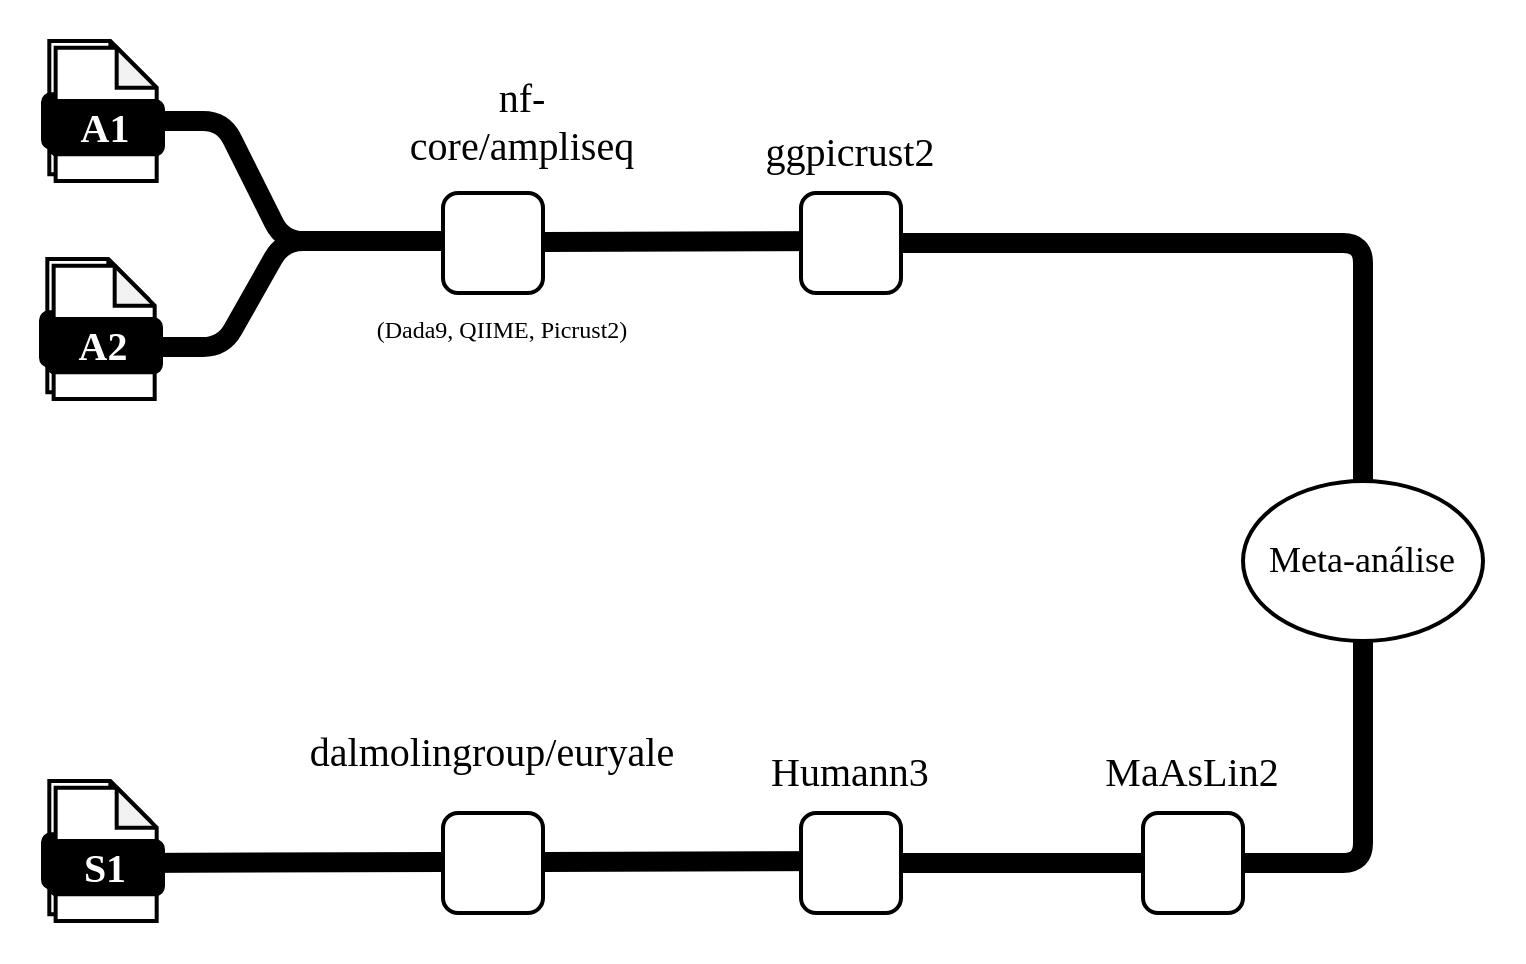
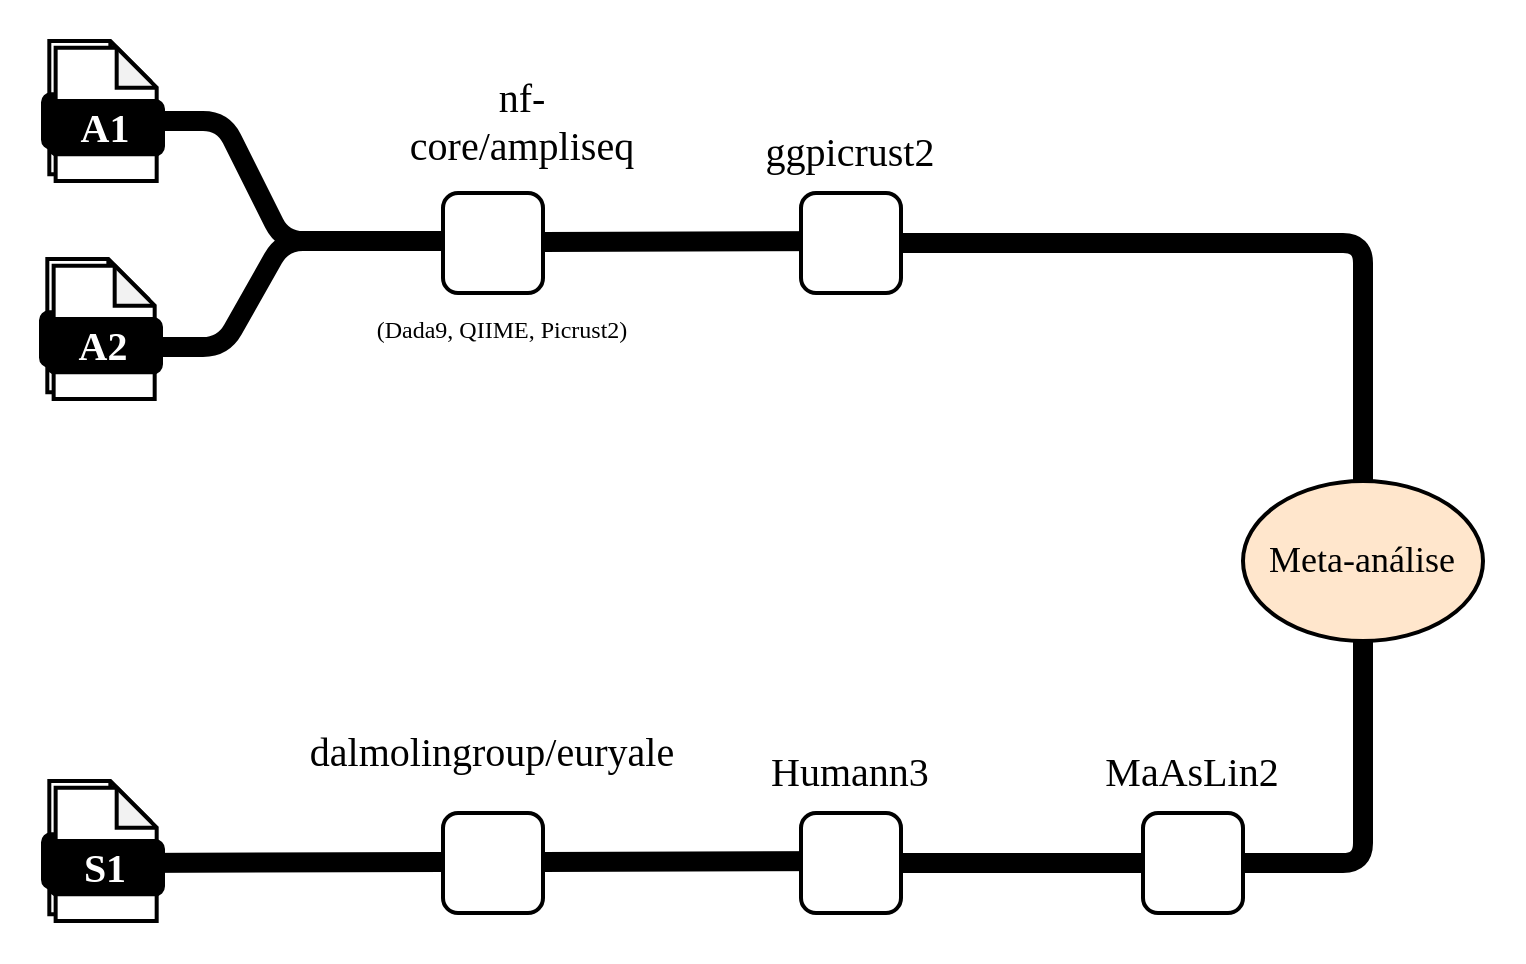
node "Meta-análise": fillcolor #ffffff -> #ffe6cc
